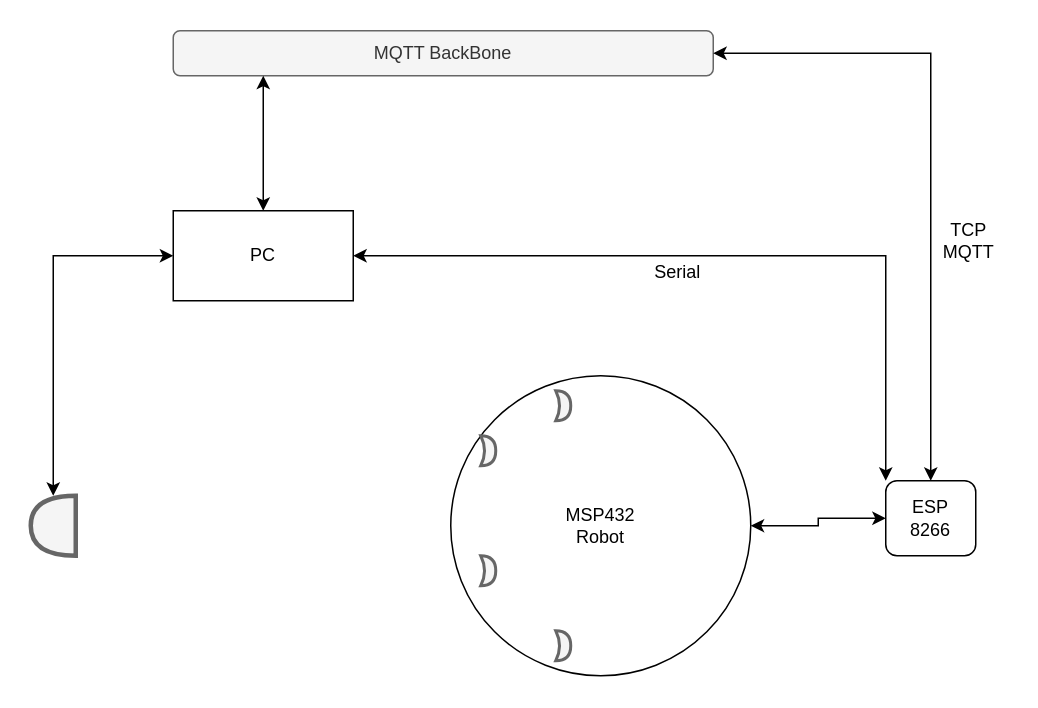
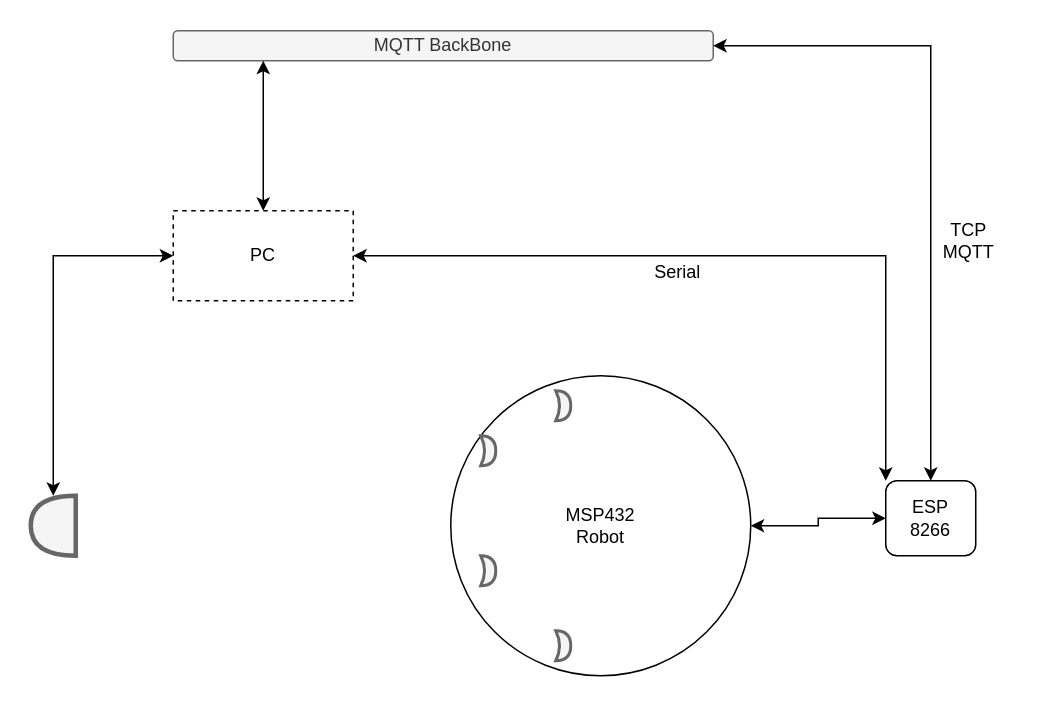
node "MQTT BackBone": size 540x45 -> 540x30
node "PC": style solid -> dashed
